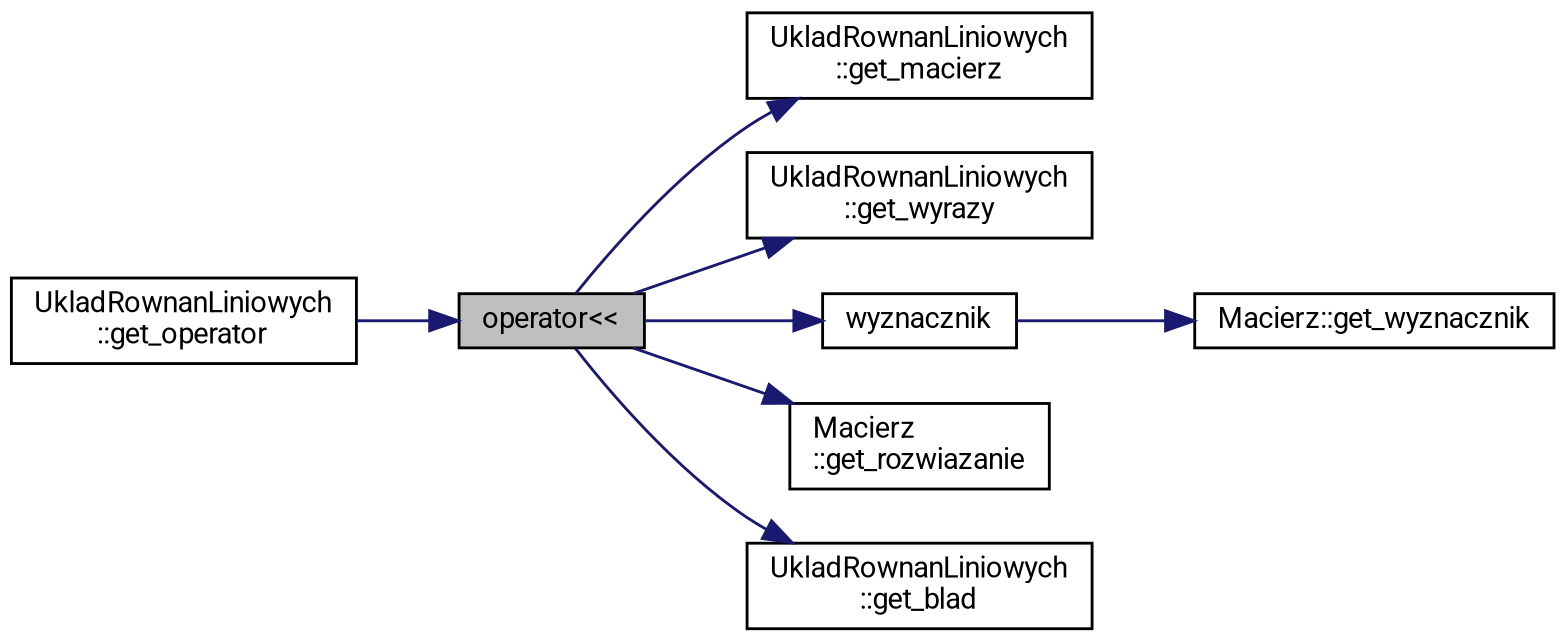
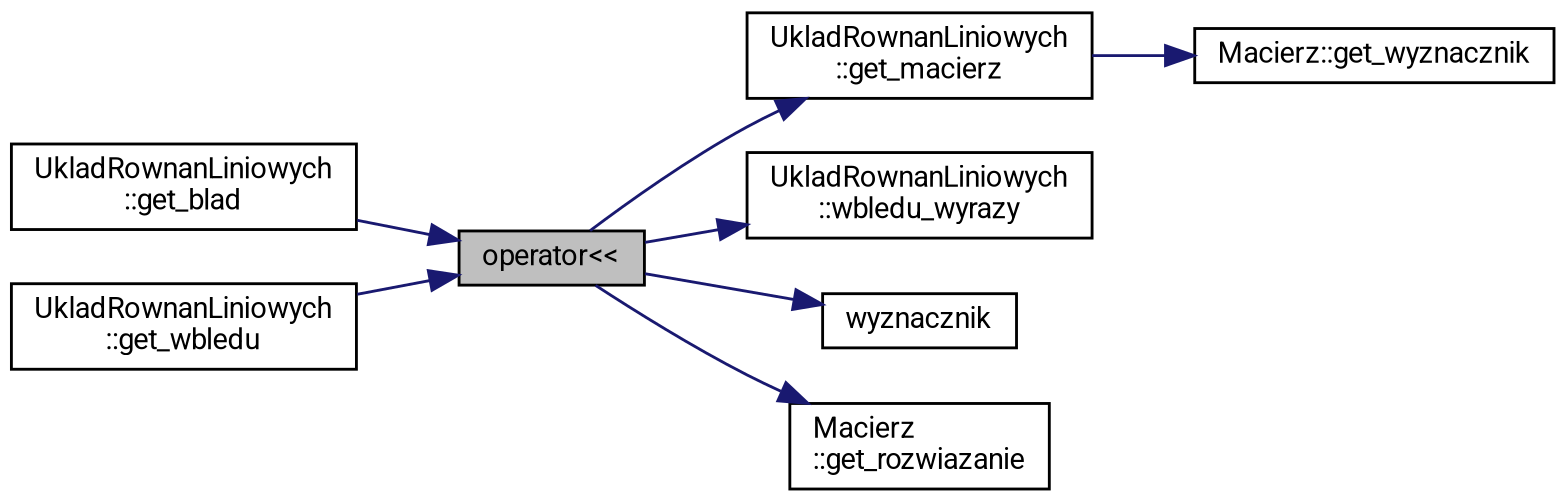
node "UkladRownanLiniowych ::get_wyrazy": label "UkladRownanLiniowych ::get_wyrazy" -> "UkladRownanLiniowych ::wbledu_wyrazy"
node "UkladRownanLiniowych ::get_operator": label "UkladRownanLiniowych ::get_operator" -> "UkladRownanLiniowych ::get_wbledu"
edge "wyznacznik" -> "Macierz::get_wyznacznik": now "UkladRownanLiniowych ::get_macierz" -> "Macierz::get_wyznacznik"
edge "operator<<" -> "UkladRownanLiniowych ::get_blad": reversed
